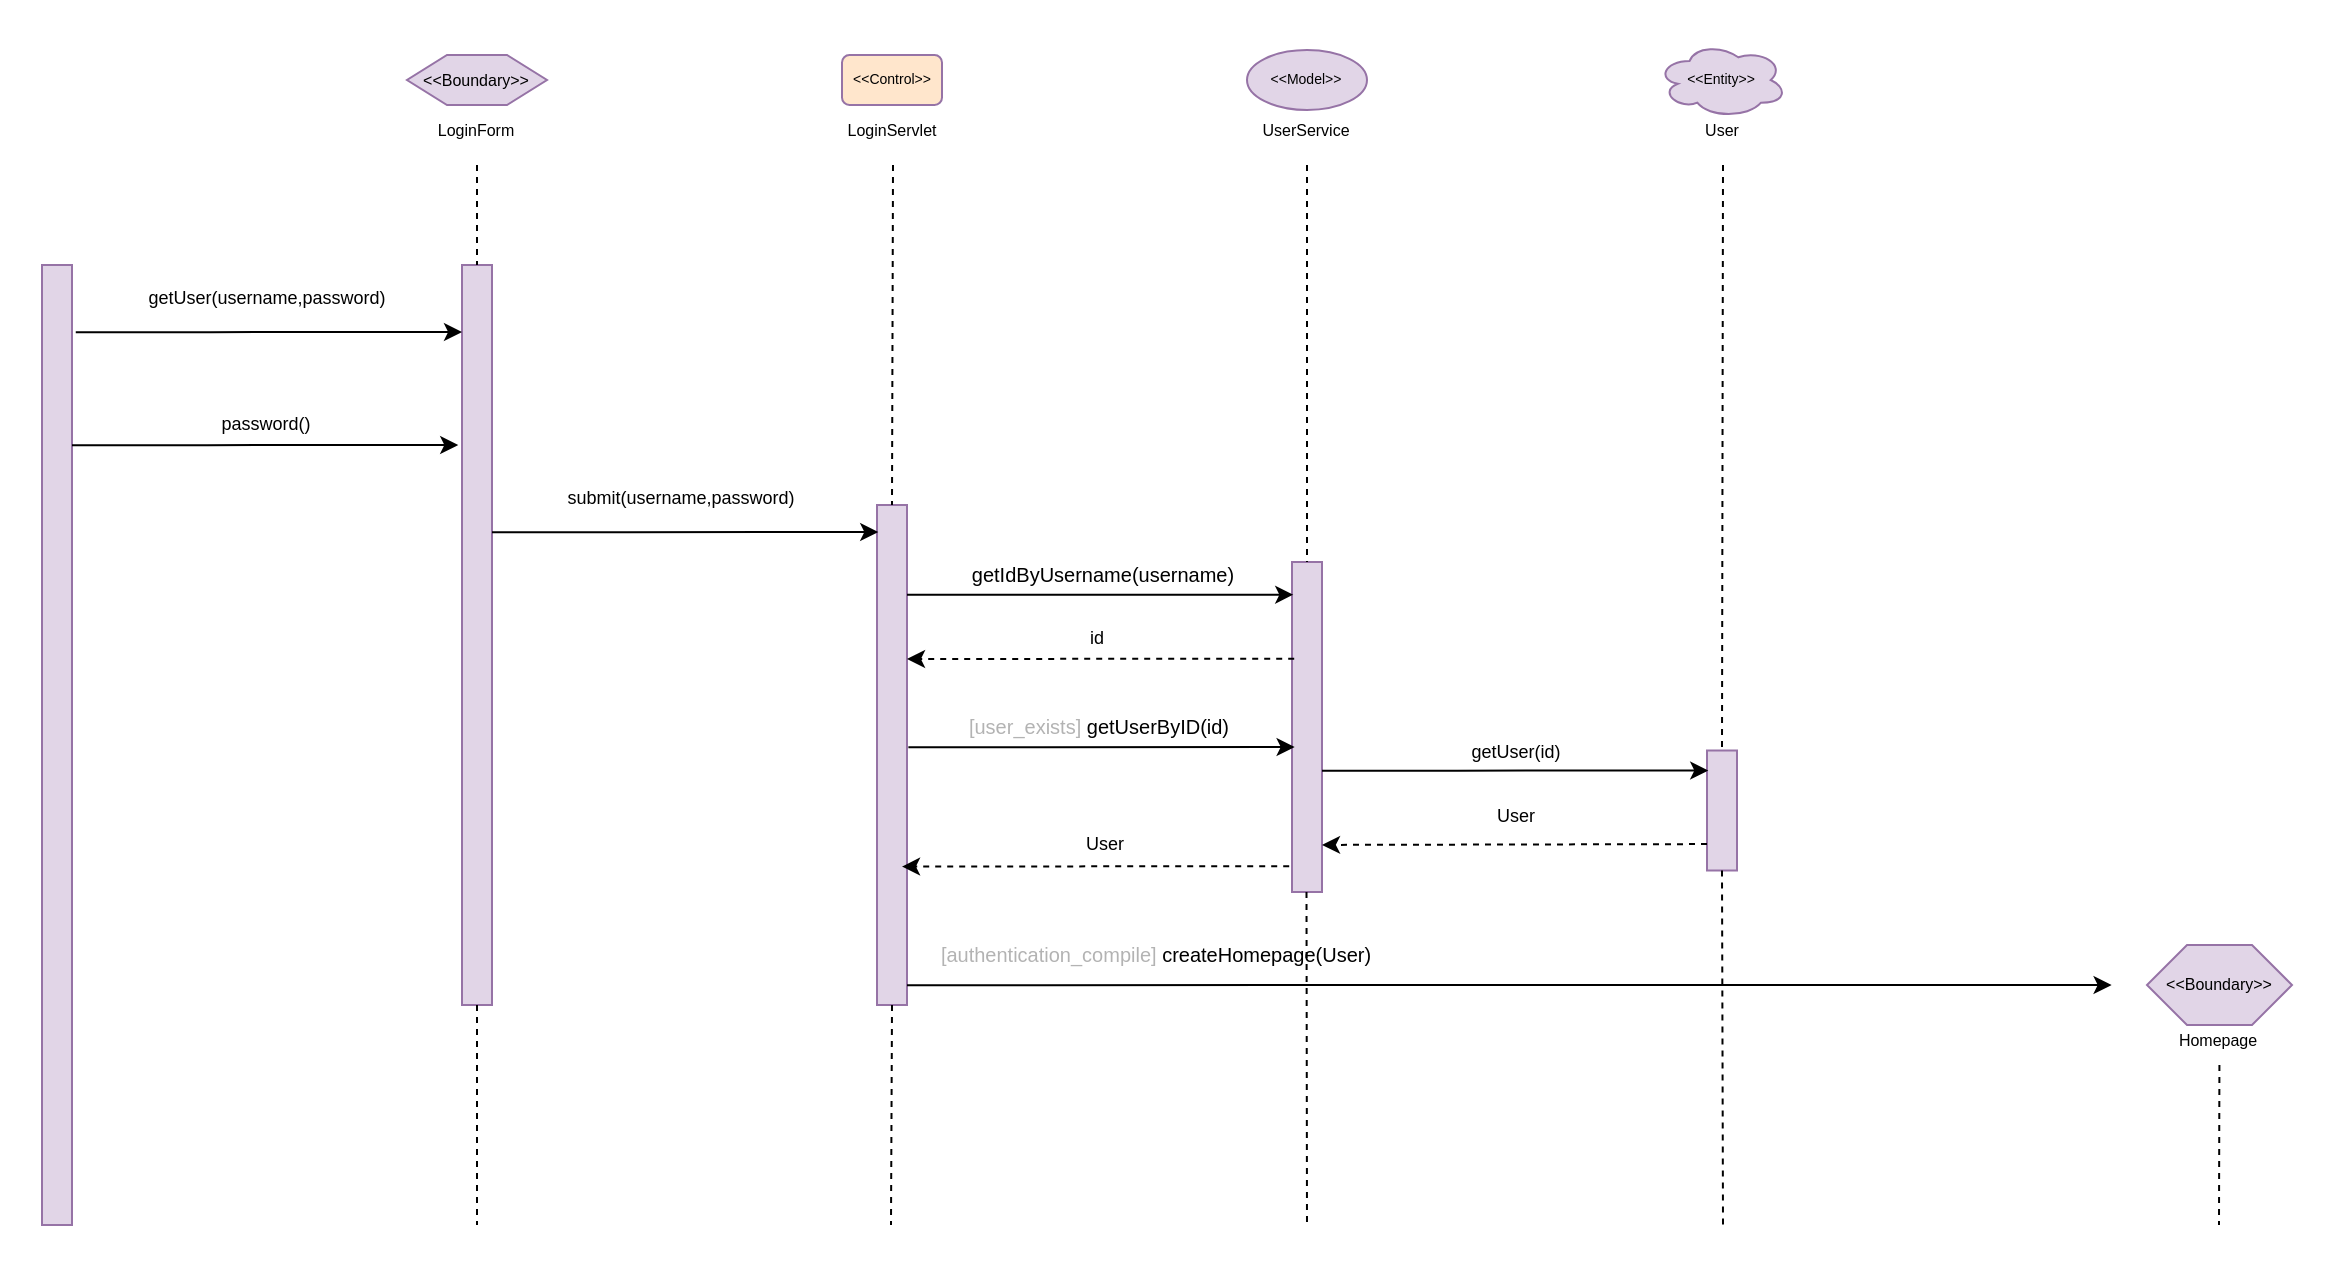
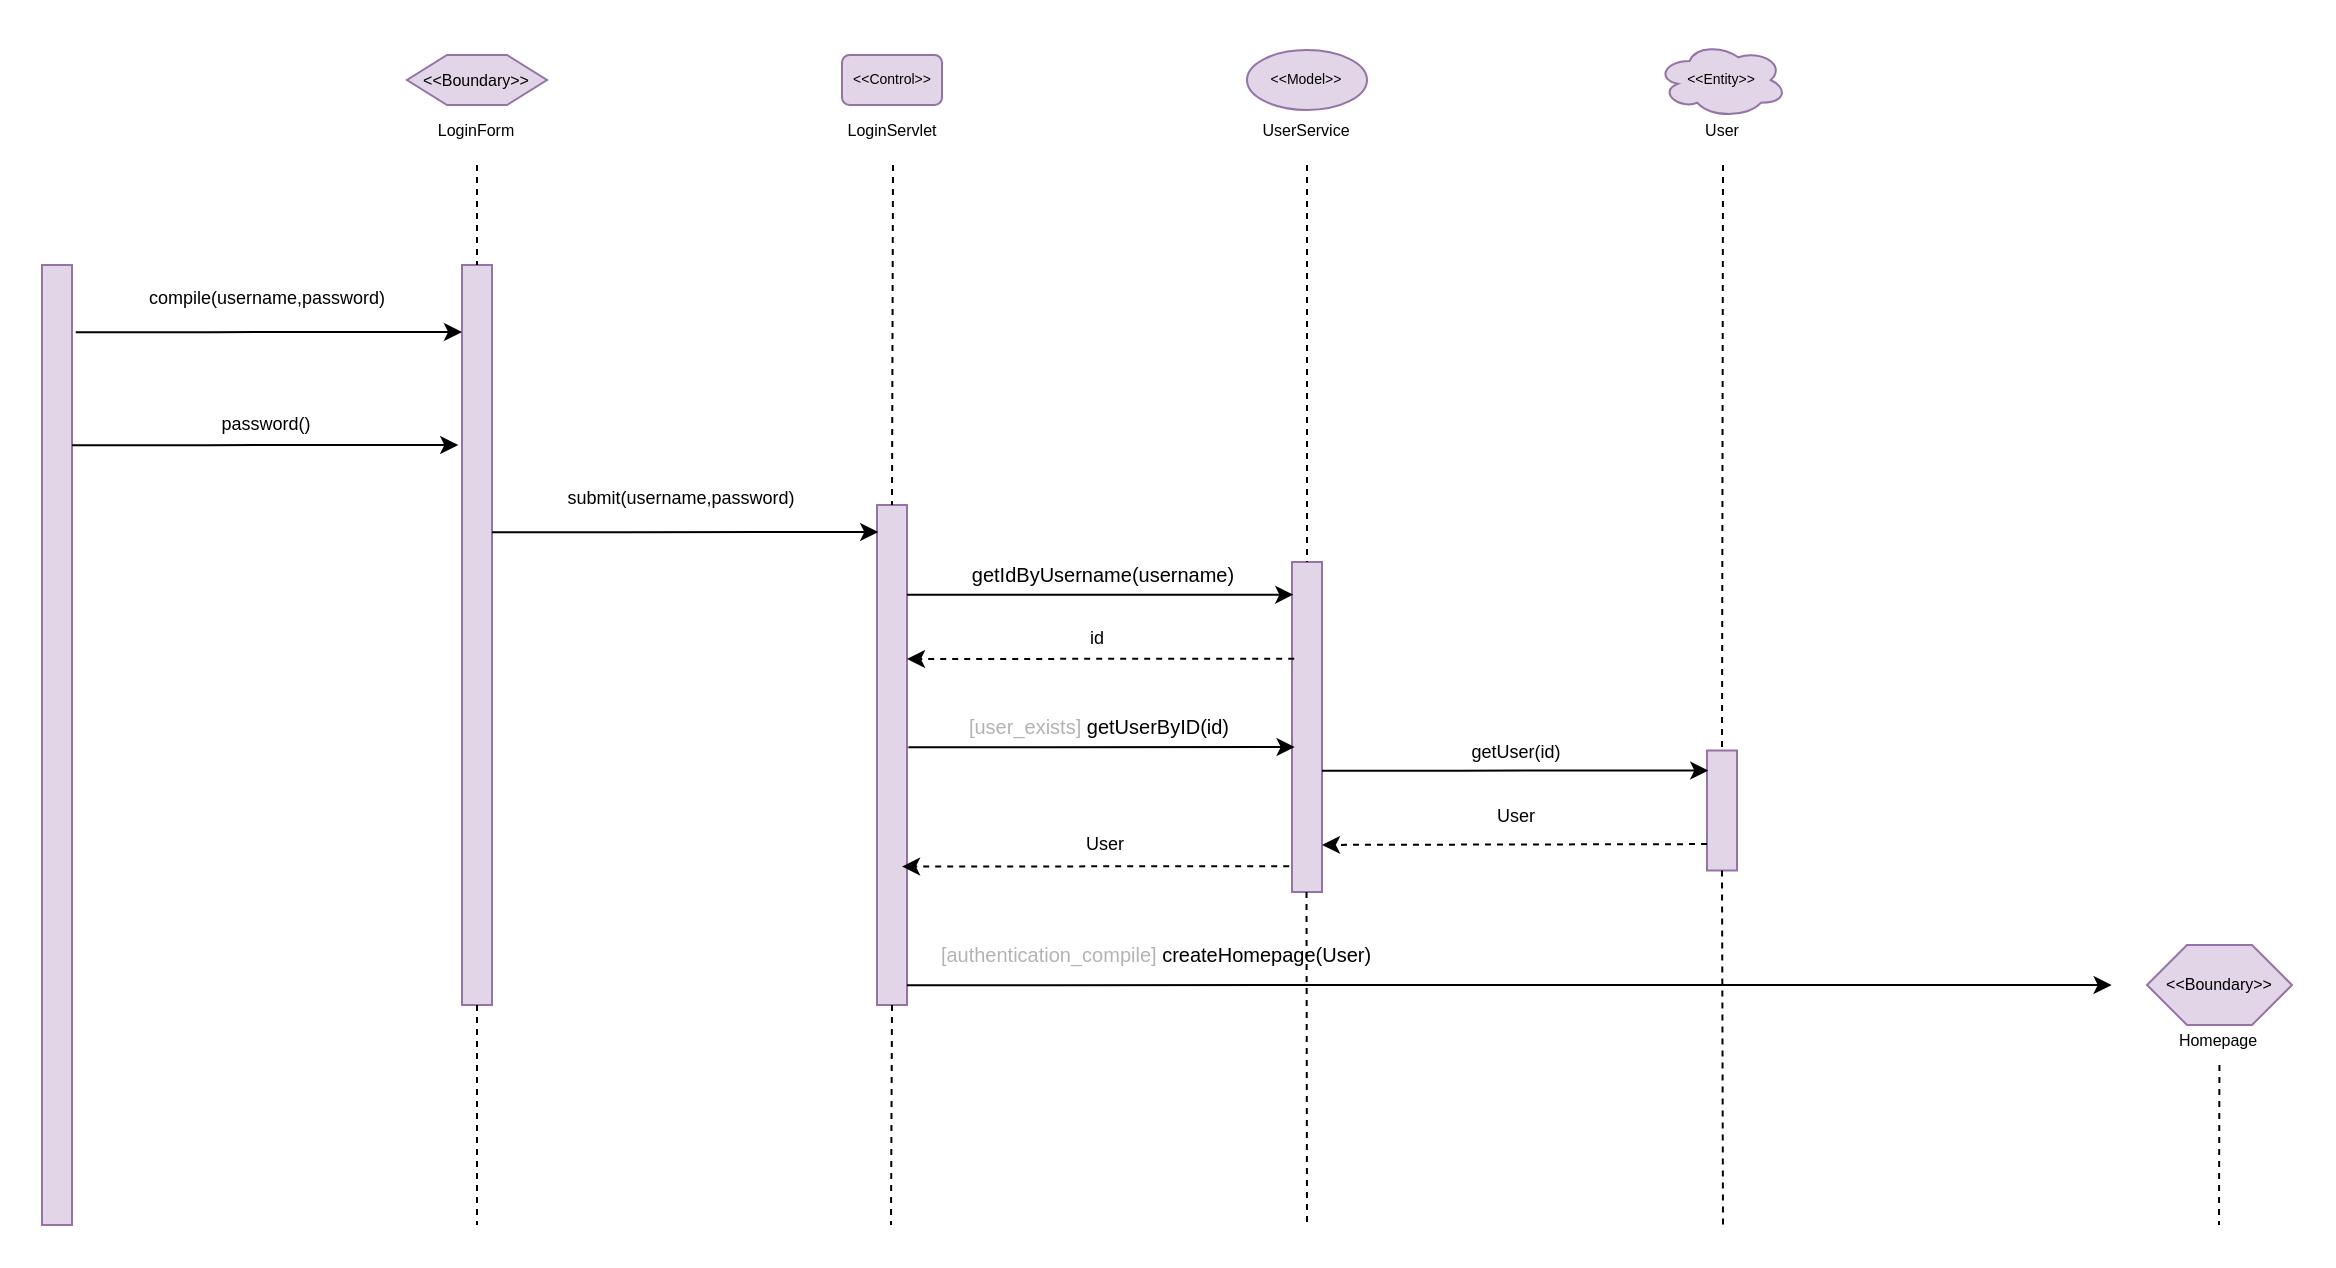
node "<<Control>>": fillcolor #ffe6cc -> #e1d5e7
node "getUser(username,password)": label "getUser(username,password)" -> "compile(username,password)"
